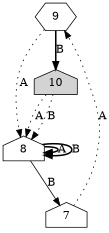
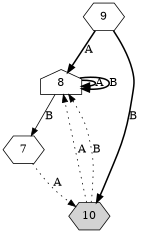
edge "9" -> "8": style dotted -> bold
node "10": shape house -> hexagon
edge "7" -> "9": now "7" -> "10"
node "7": shape house -> hexagon
